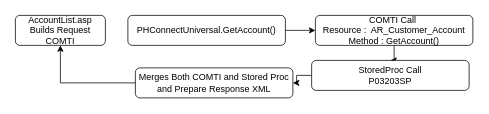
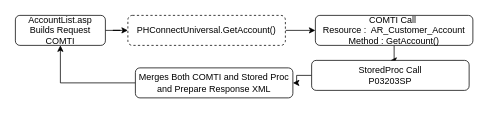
edge "AccountList.asp Builds Request COMTI" -> "PHConnectUniversal.GetAccount()": added
node "PHConnectUniversal.GetAccount()": style solid -> dashed
